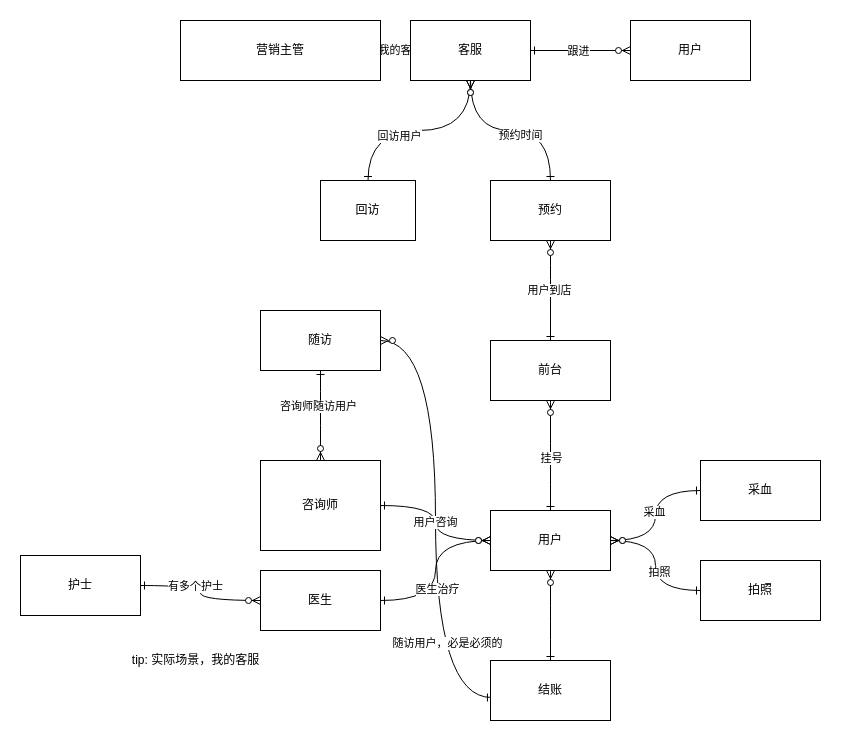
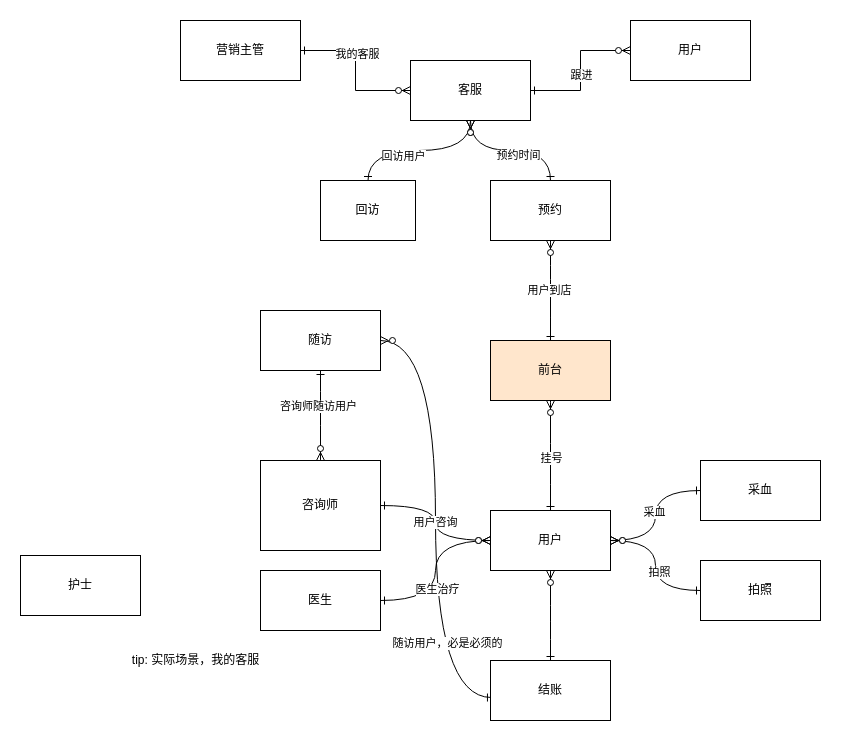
node "营销主管": size 200x60 -> 120x60
node "客服": moved (471, 51) -> (471, 91)
node "前台": fillcolor #ffffff -> #ffe6cc
edge "护士" -- "医生": removed, label "有多个护士"
